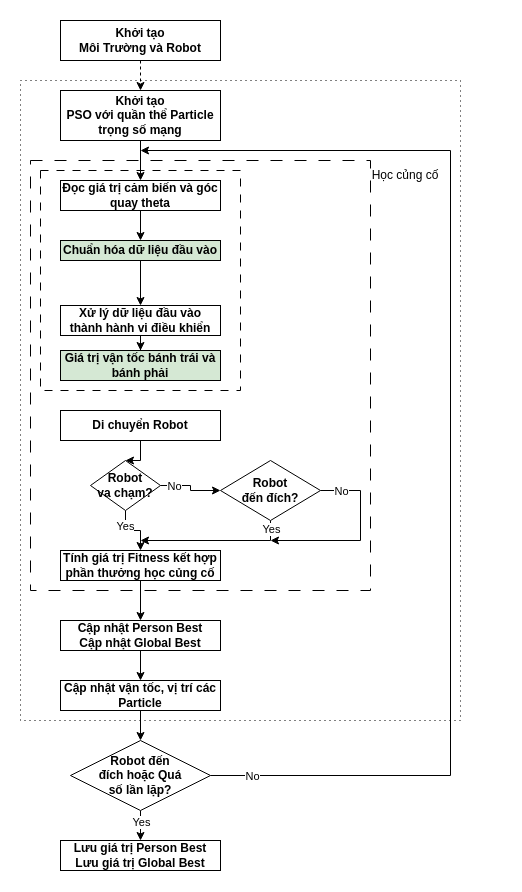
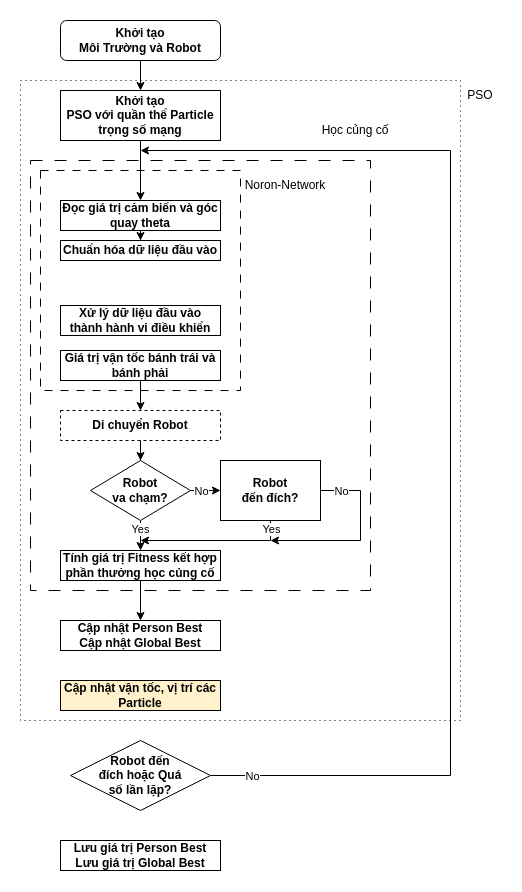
node "Khởi tạo Môi Trường và Robot": shape rectangle -> rounded rectangle
edge "Khởi tạo Môi Trường và Robot" -> "Khởi tạo PSO với quần thể Particle trọng số mạng": style dashed -> solid
node "PSO": added
node "Học củng cố": moved (406, 176) -> (356, 131)
node "Noron-Network": added
node "Đọc giá trị cảm biến và góc quay theta": moved (141, 196) -> (141, 216)
node "Chuẩn hóa dữ liệu đầu vào": fillcolor #d5e8d4 -> #ffffff
edge "Chuẩn hóa dữ liệu đầu vào" -> "Xử lý dữ liệu đầu vào thành hành vi điều khiển": removed
edge "Xử lý dữ liệu đầu vào thành hành vi điều khiển" -> "Giá trị vận tốc bánh trái và bánh phải": removed
node "Giá trị vận tốc bánh trái và bánh phải": fillcolor #d5e8d4 -> #ffffff
edge "Giá trị vận tốc bánh trái và bánh phải" -> "Di chuyển Robot": added
node "Di chuyển Robot": style solid -> dashed
node "Robot va chạm?": size 70x50 -> 100x60
node "Robot đến đích?": shape diamond -> rectangle
edge "Cập nhật Person Best Cập nhật Global Best" -> "Cập nhật vận tốc, vị trí các Particle": removed
node "Cập nhật vận tốc, vị trí các Particle": fillcolor #ffffff -> #fff2cc
edge "Cập nhật vận tốc, vị trí các Particle" -> "Robot đến đích hoặc Quá số lần lặp?": removed
edge "Robot đến đích hoặc Quá số lần lặp?" -> "Lưu giá trị Person Best Lưu giá trị Global Best": removed, label "Yes"
